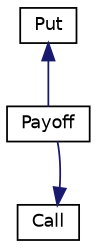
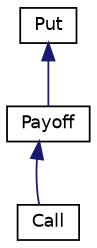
edge "Payoff" -> "Call": reversed
